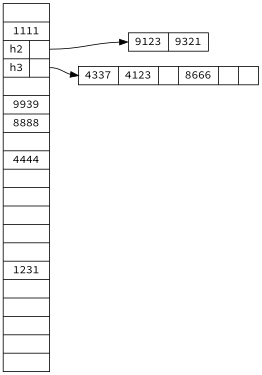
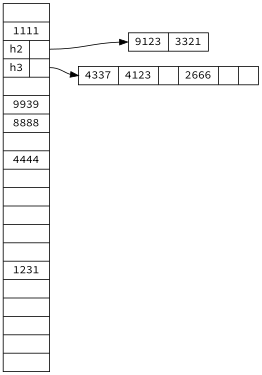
node "9123": text "9321" -> "3321"
node "4337": text "8666" -> "2666"
